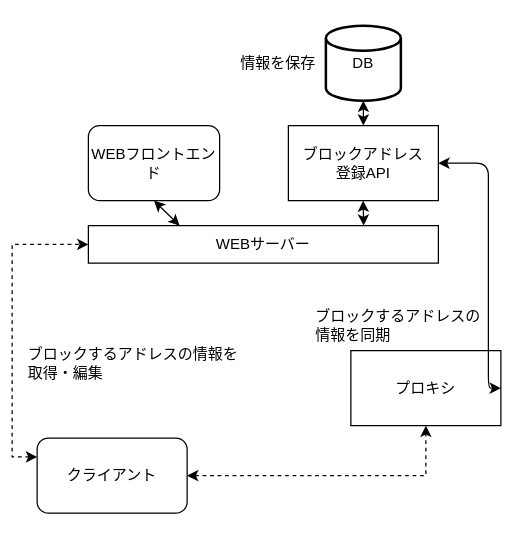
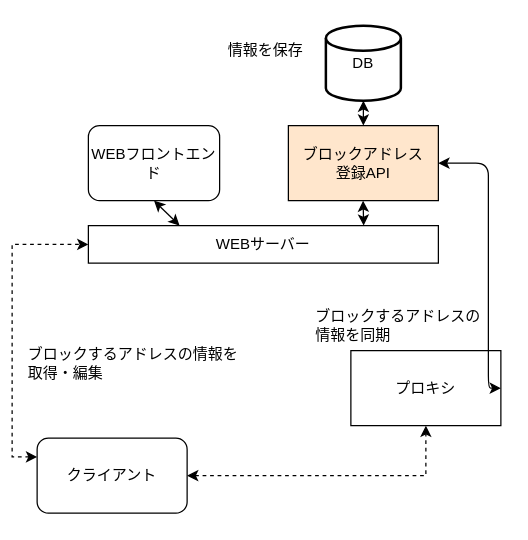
node "情報を保存": moved (282, 63) -> (269, 51)
node "ブロックアドレス 登録API": fillcolor #ffffff -> #ffe6cc
